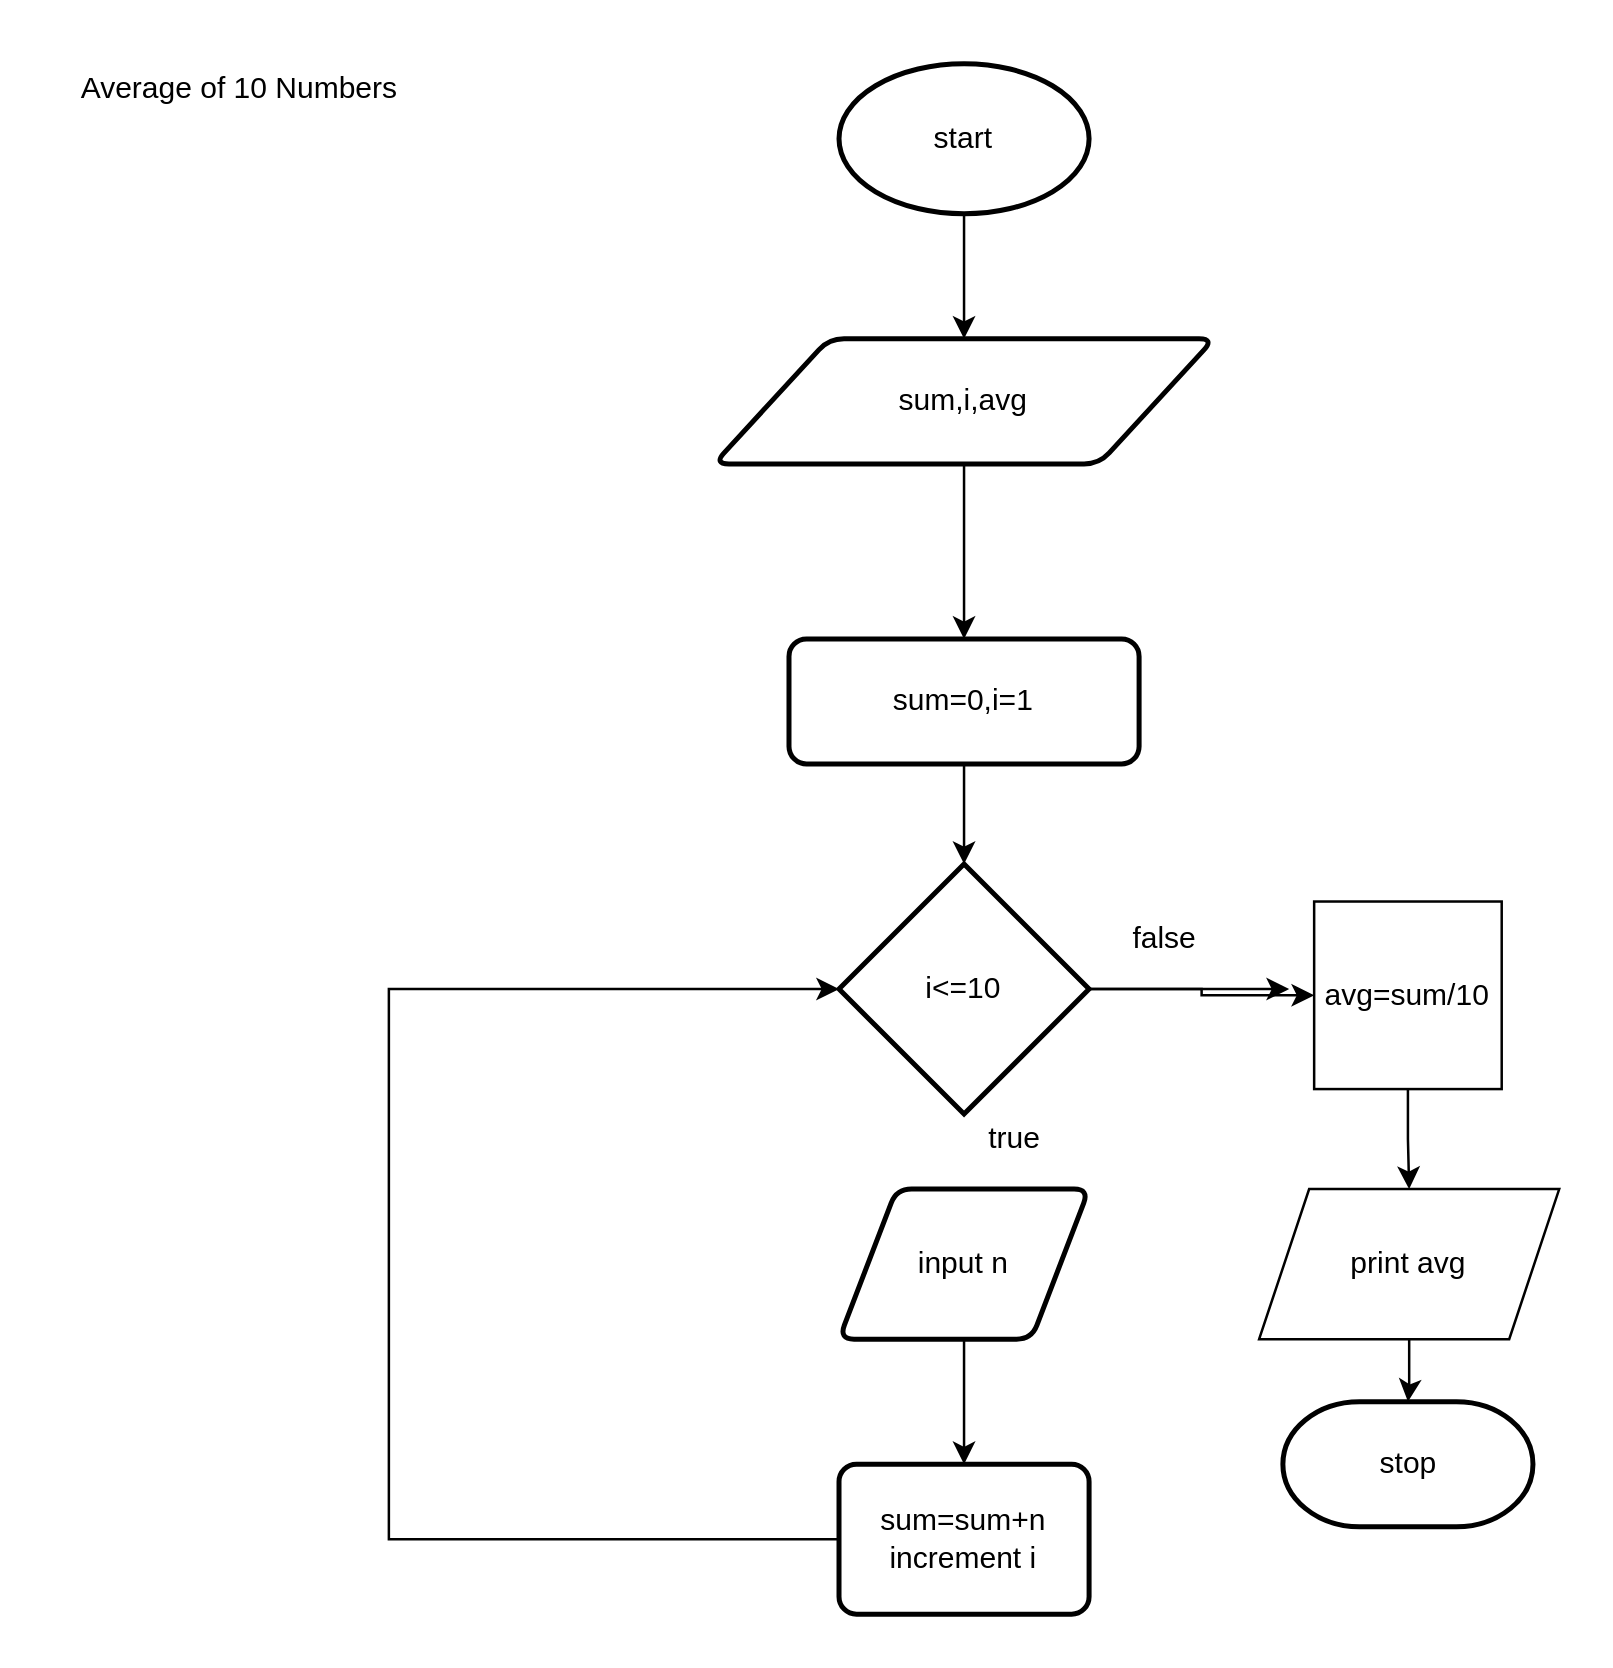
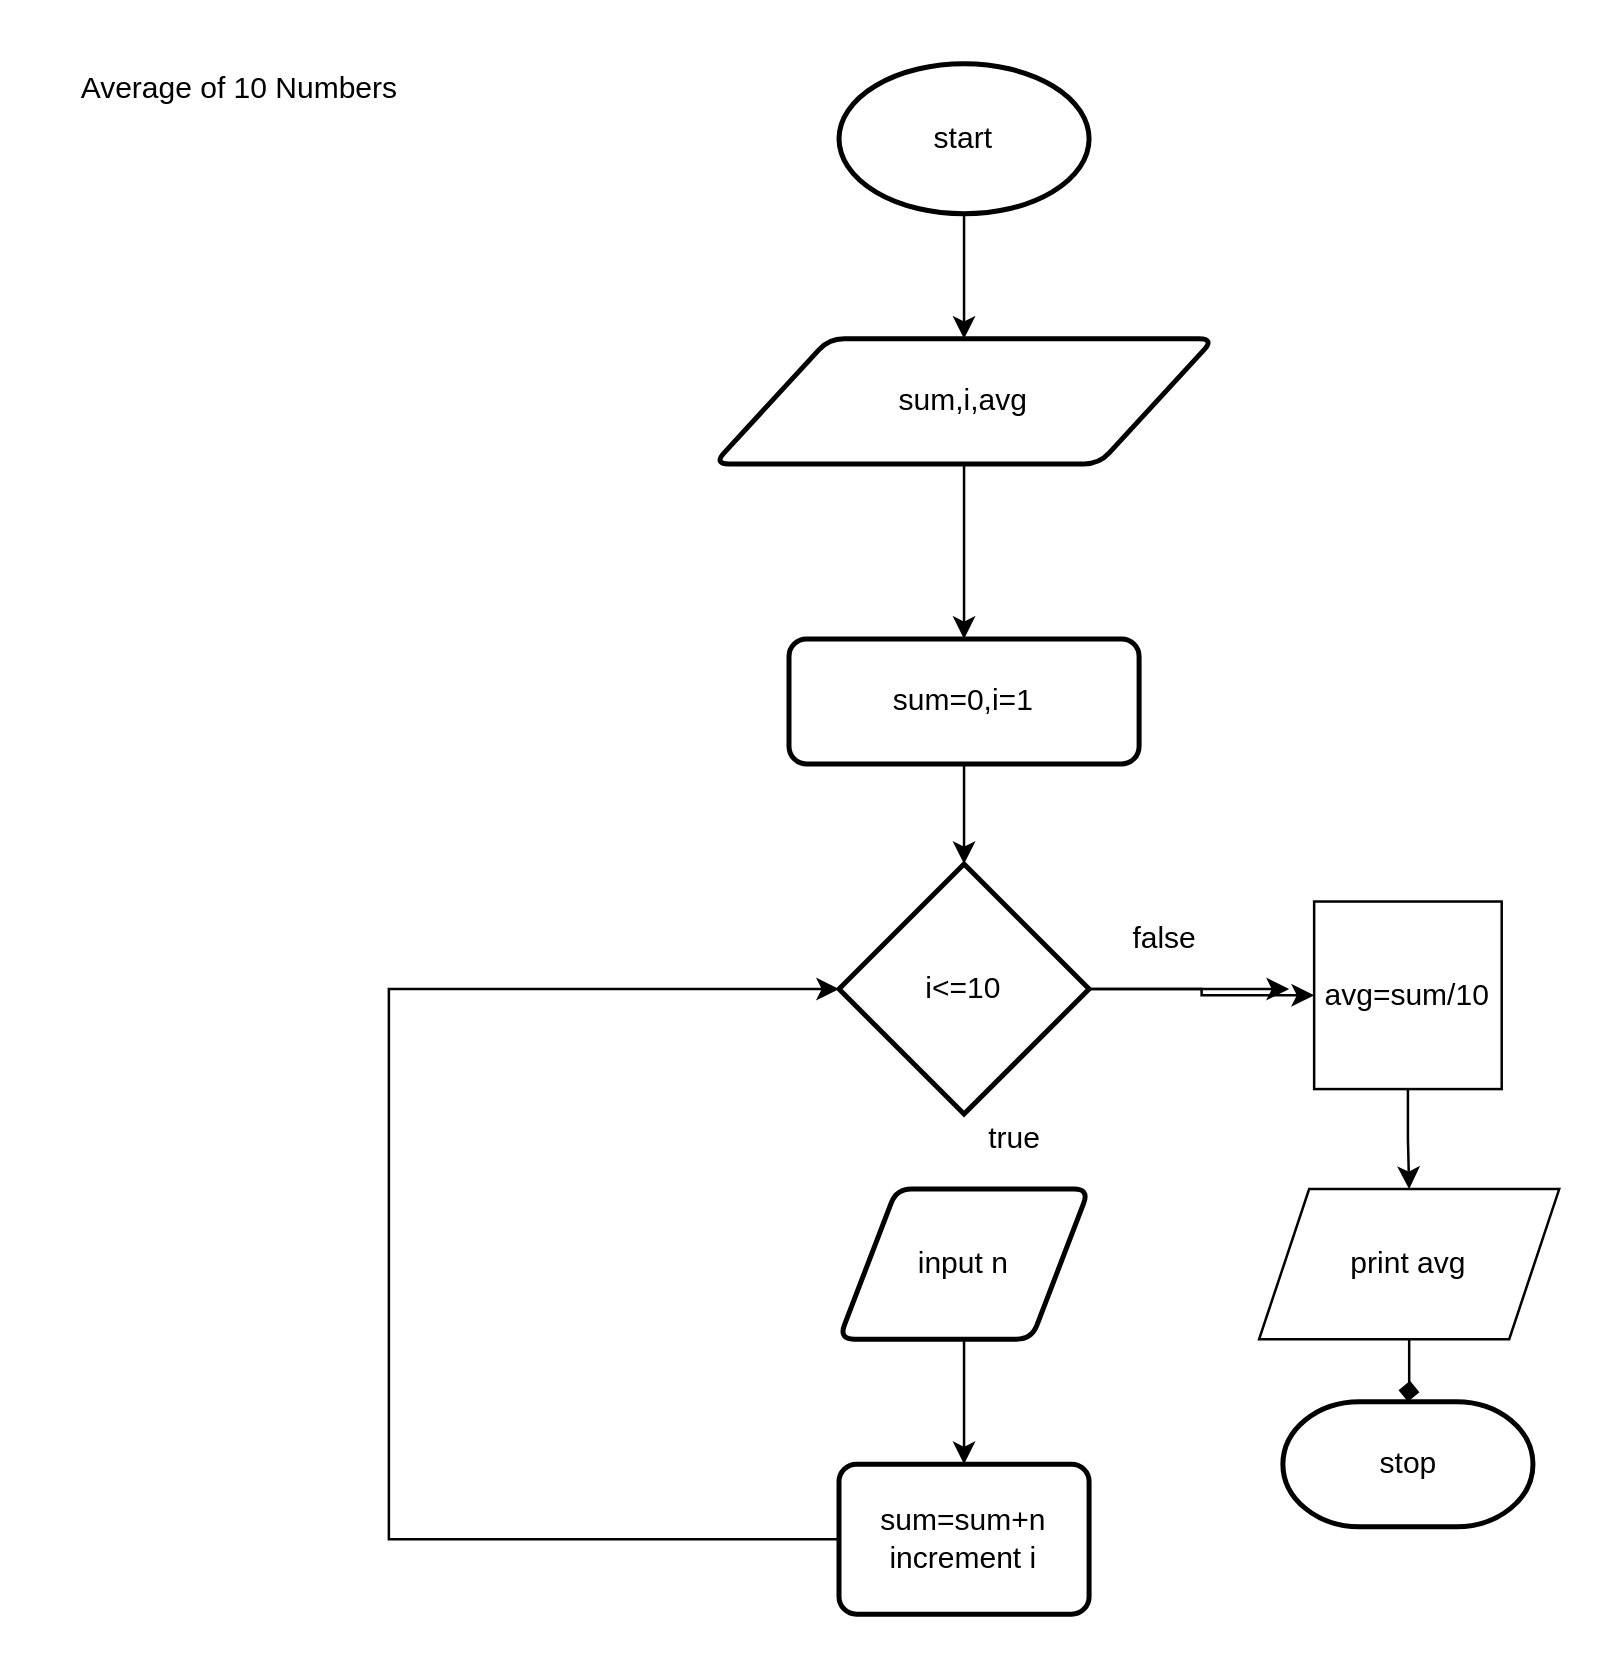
edge "print avg" -> "stop": arrowhead classic -> diamond
